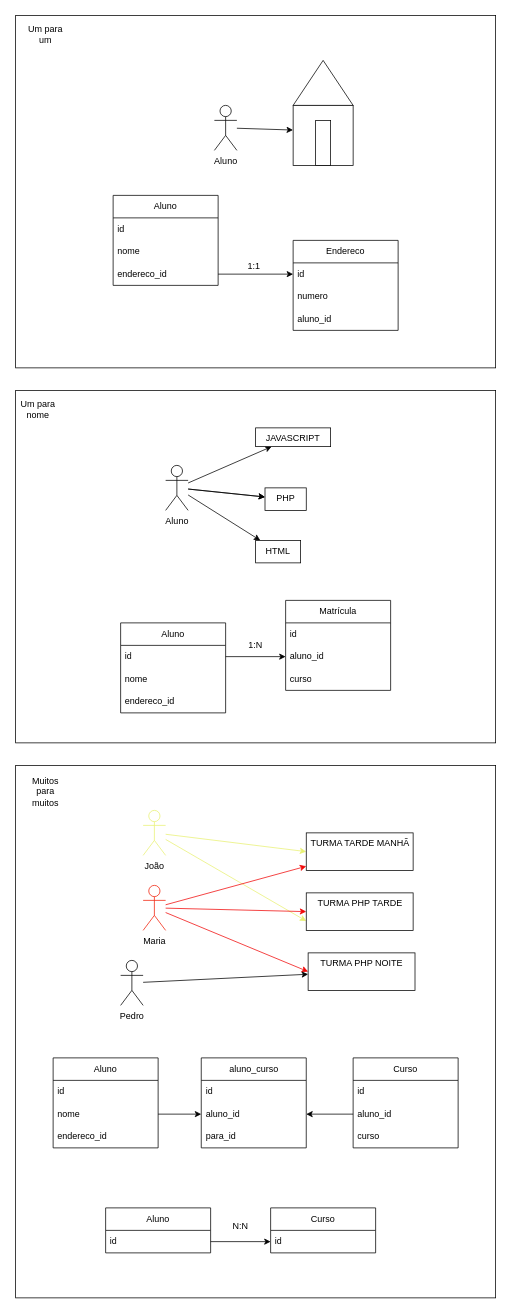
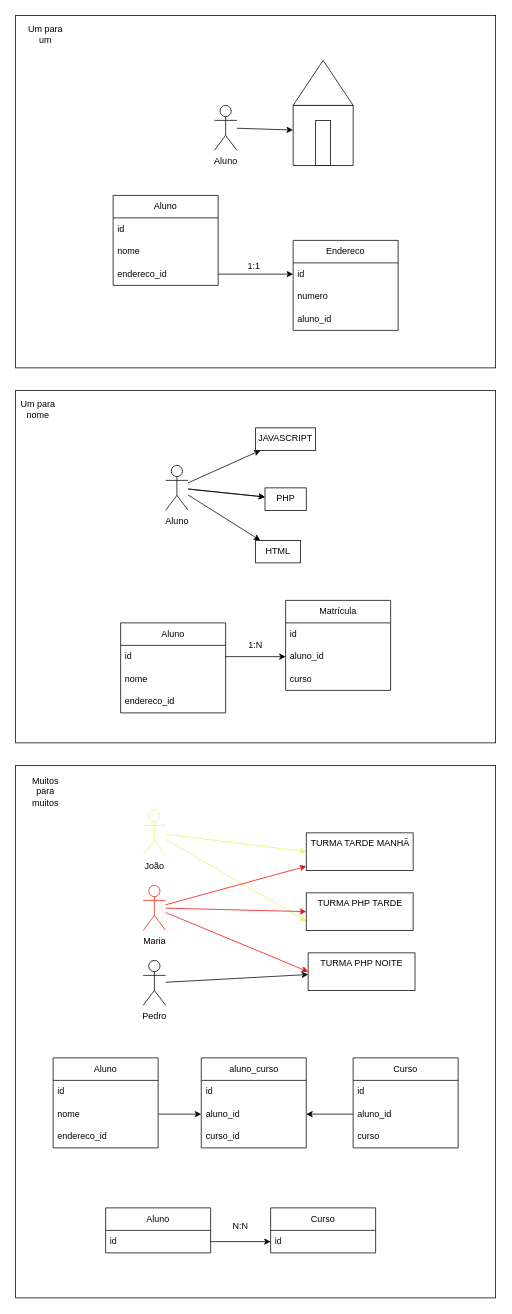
node "JAVASCRIPT": size 75x19 -> 60x23
node "Pedro": moved (132, 983) -> (154, 983)
node "para_id": label "para_id" -> "curso_id"
